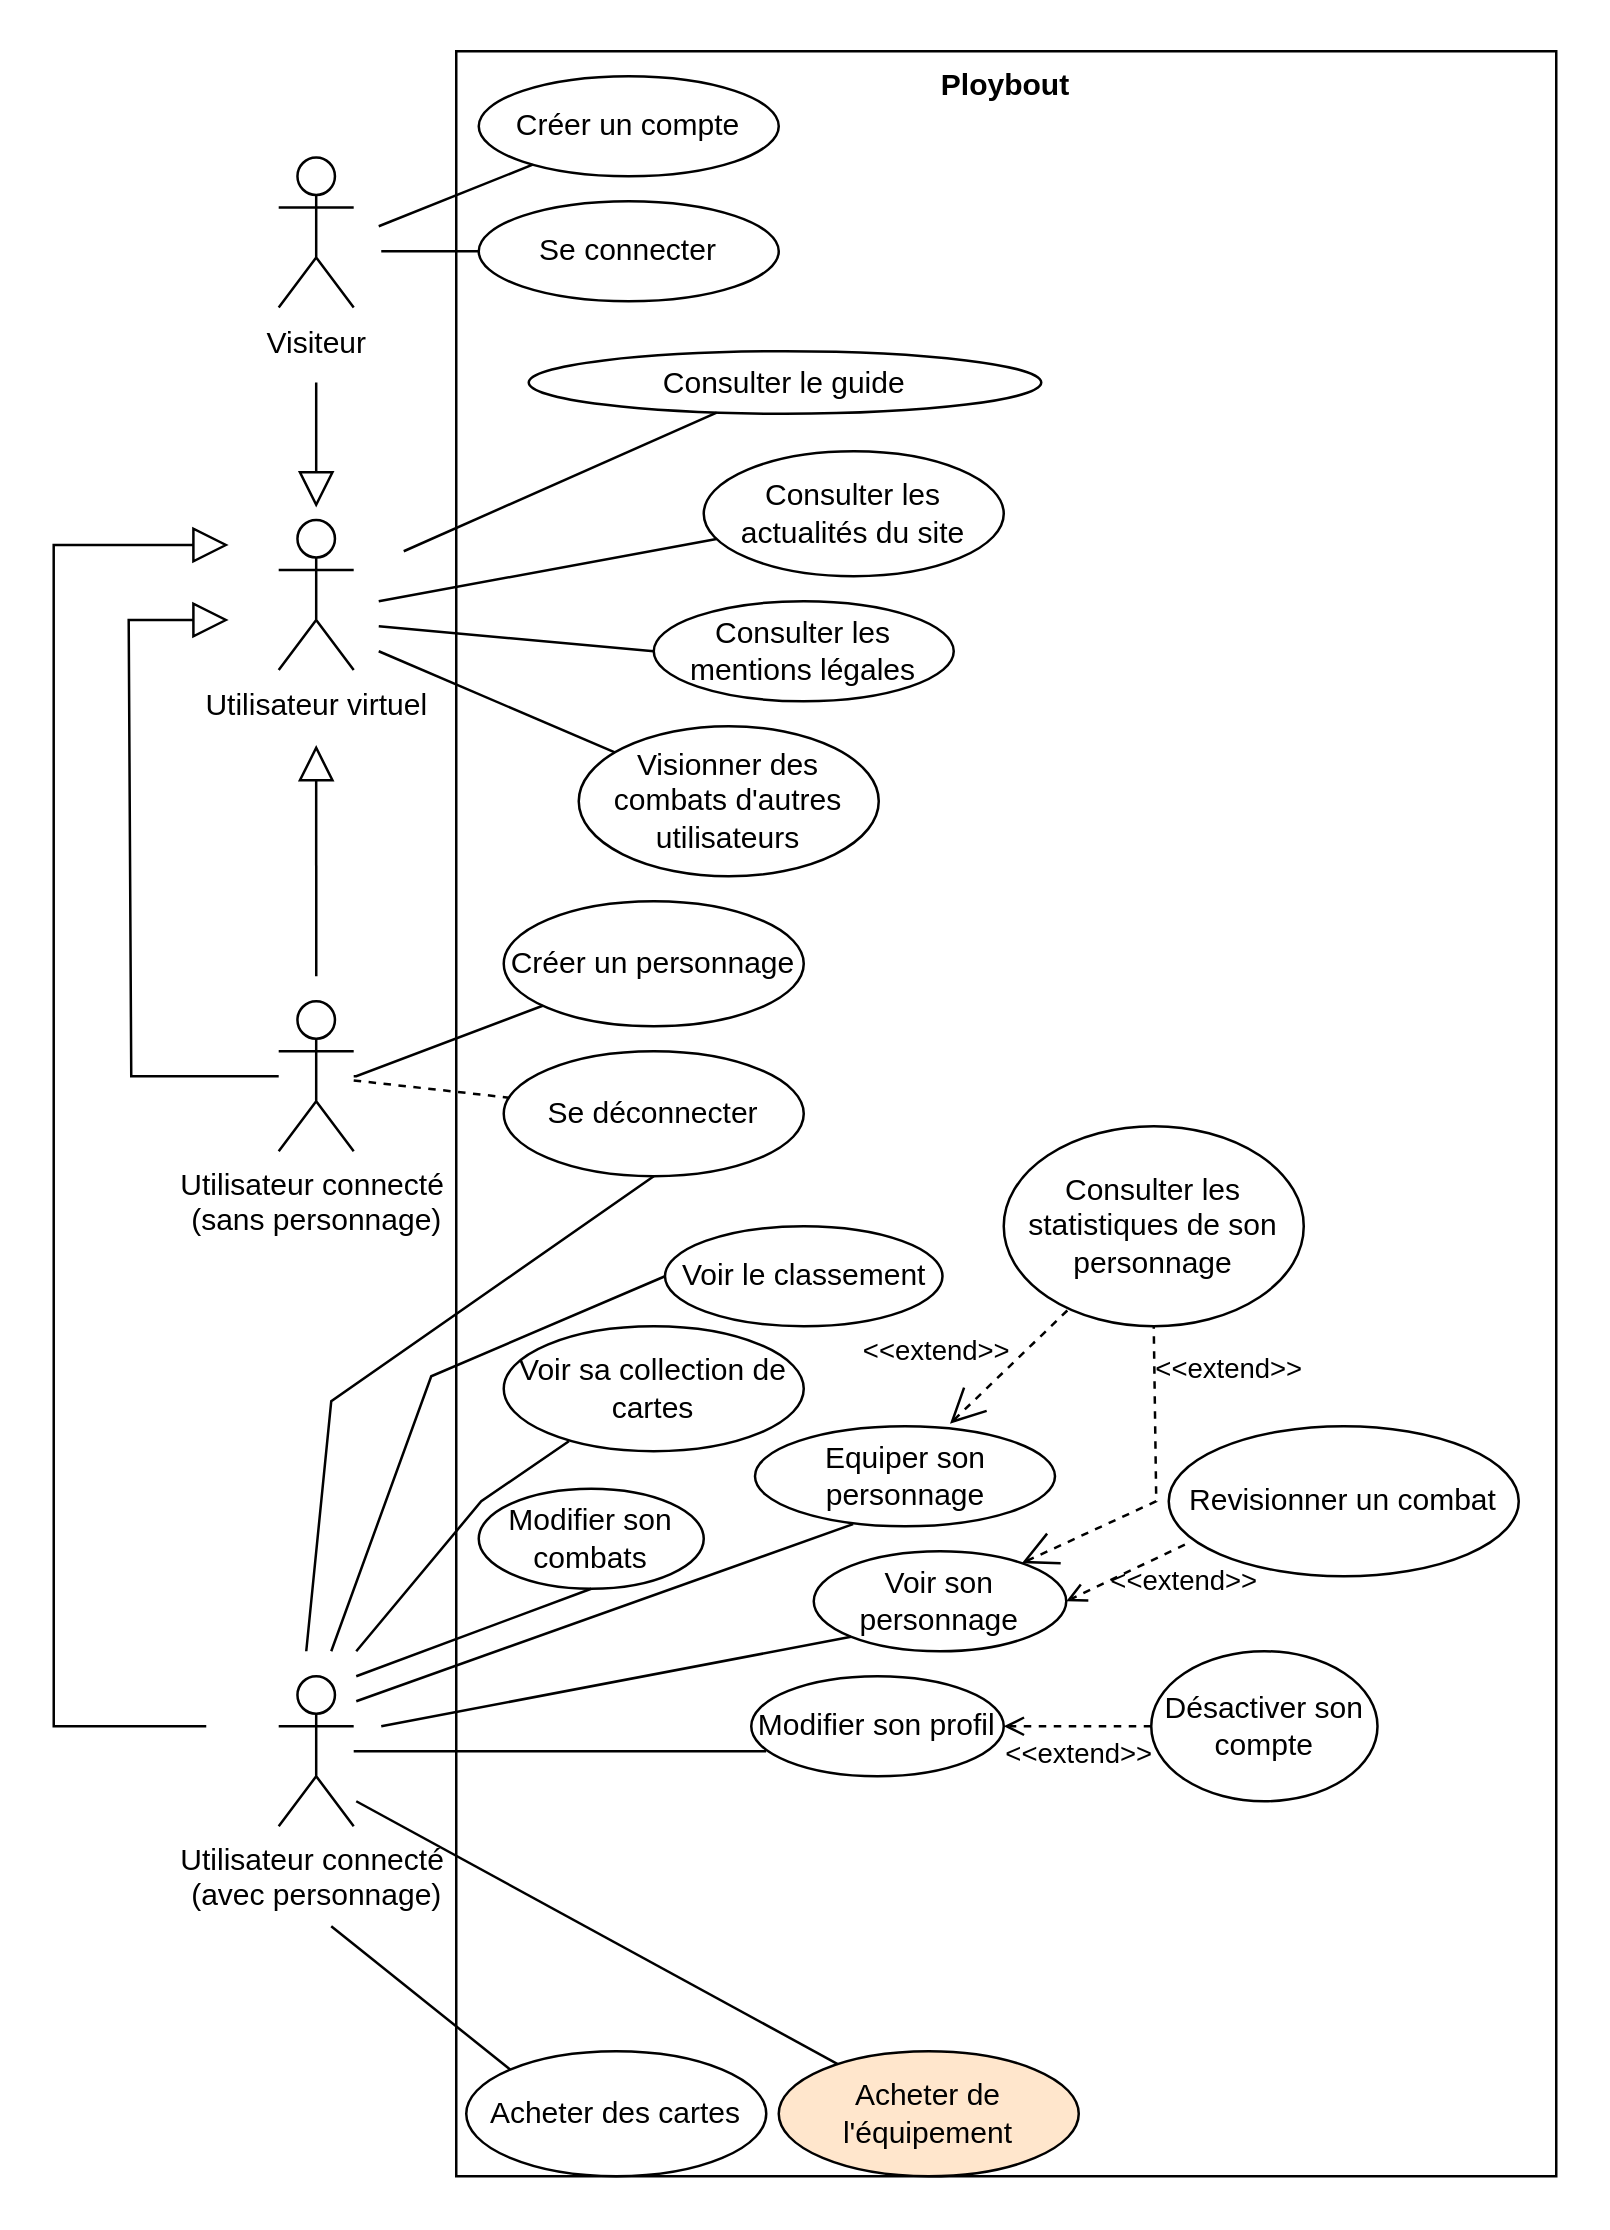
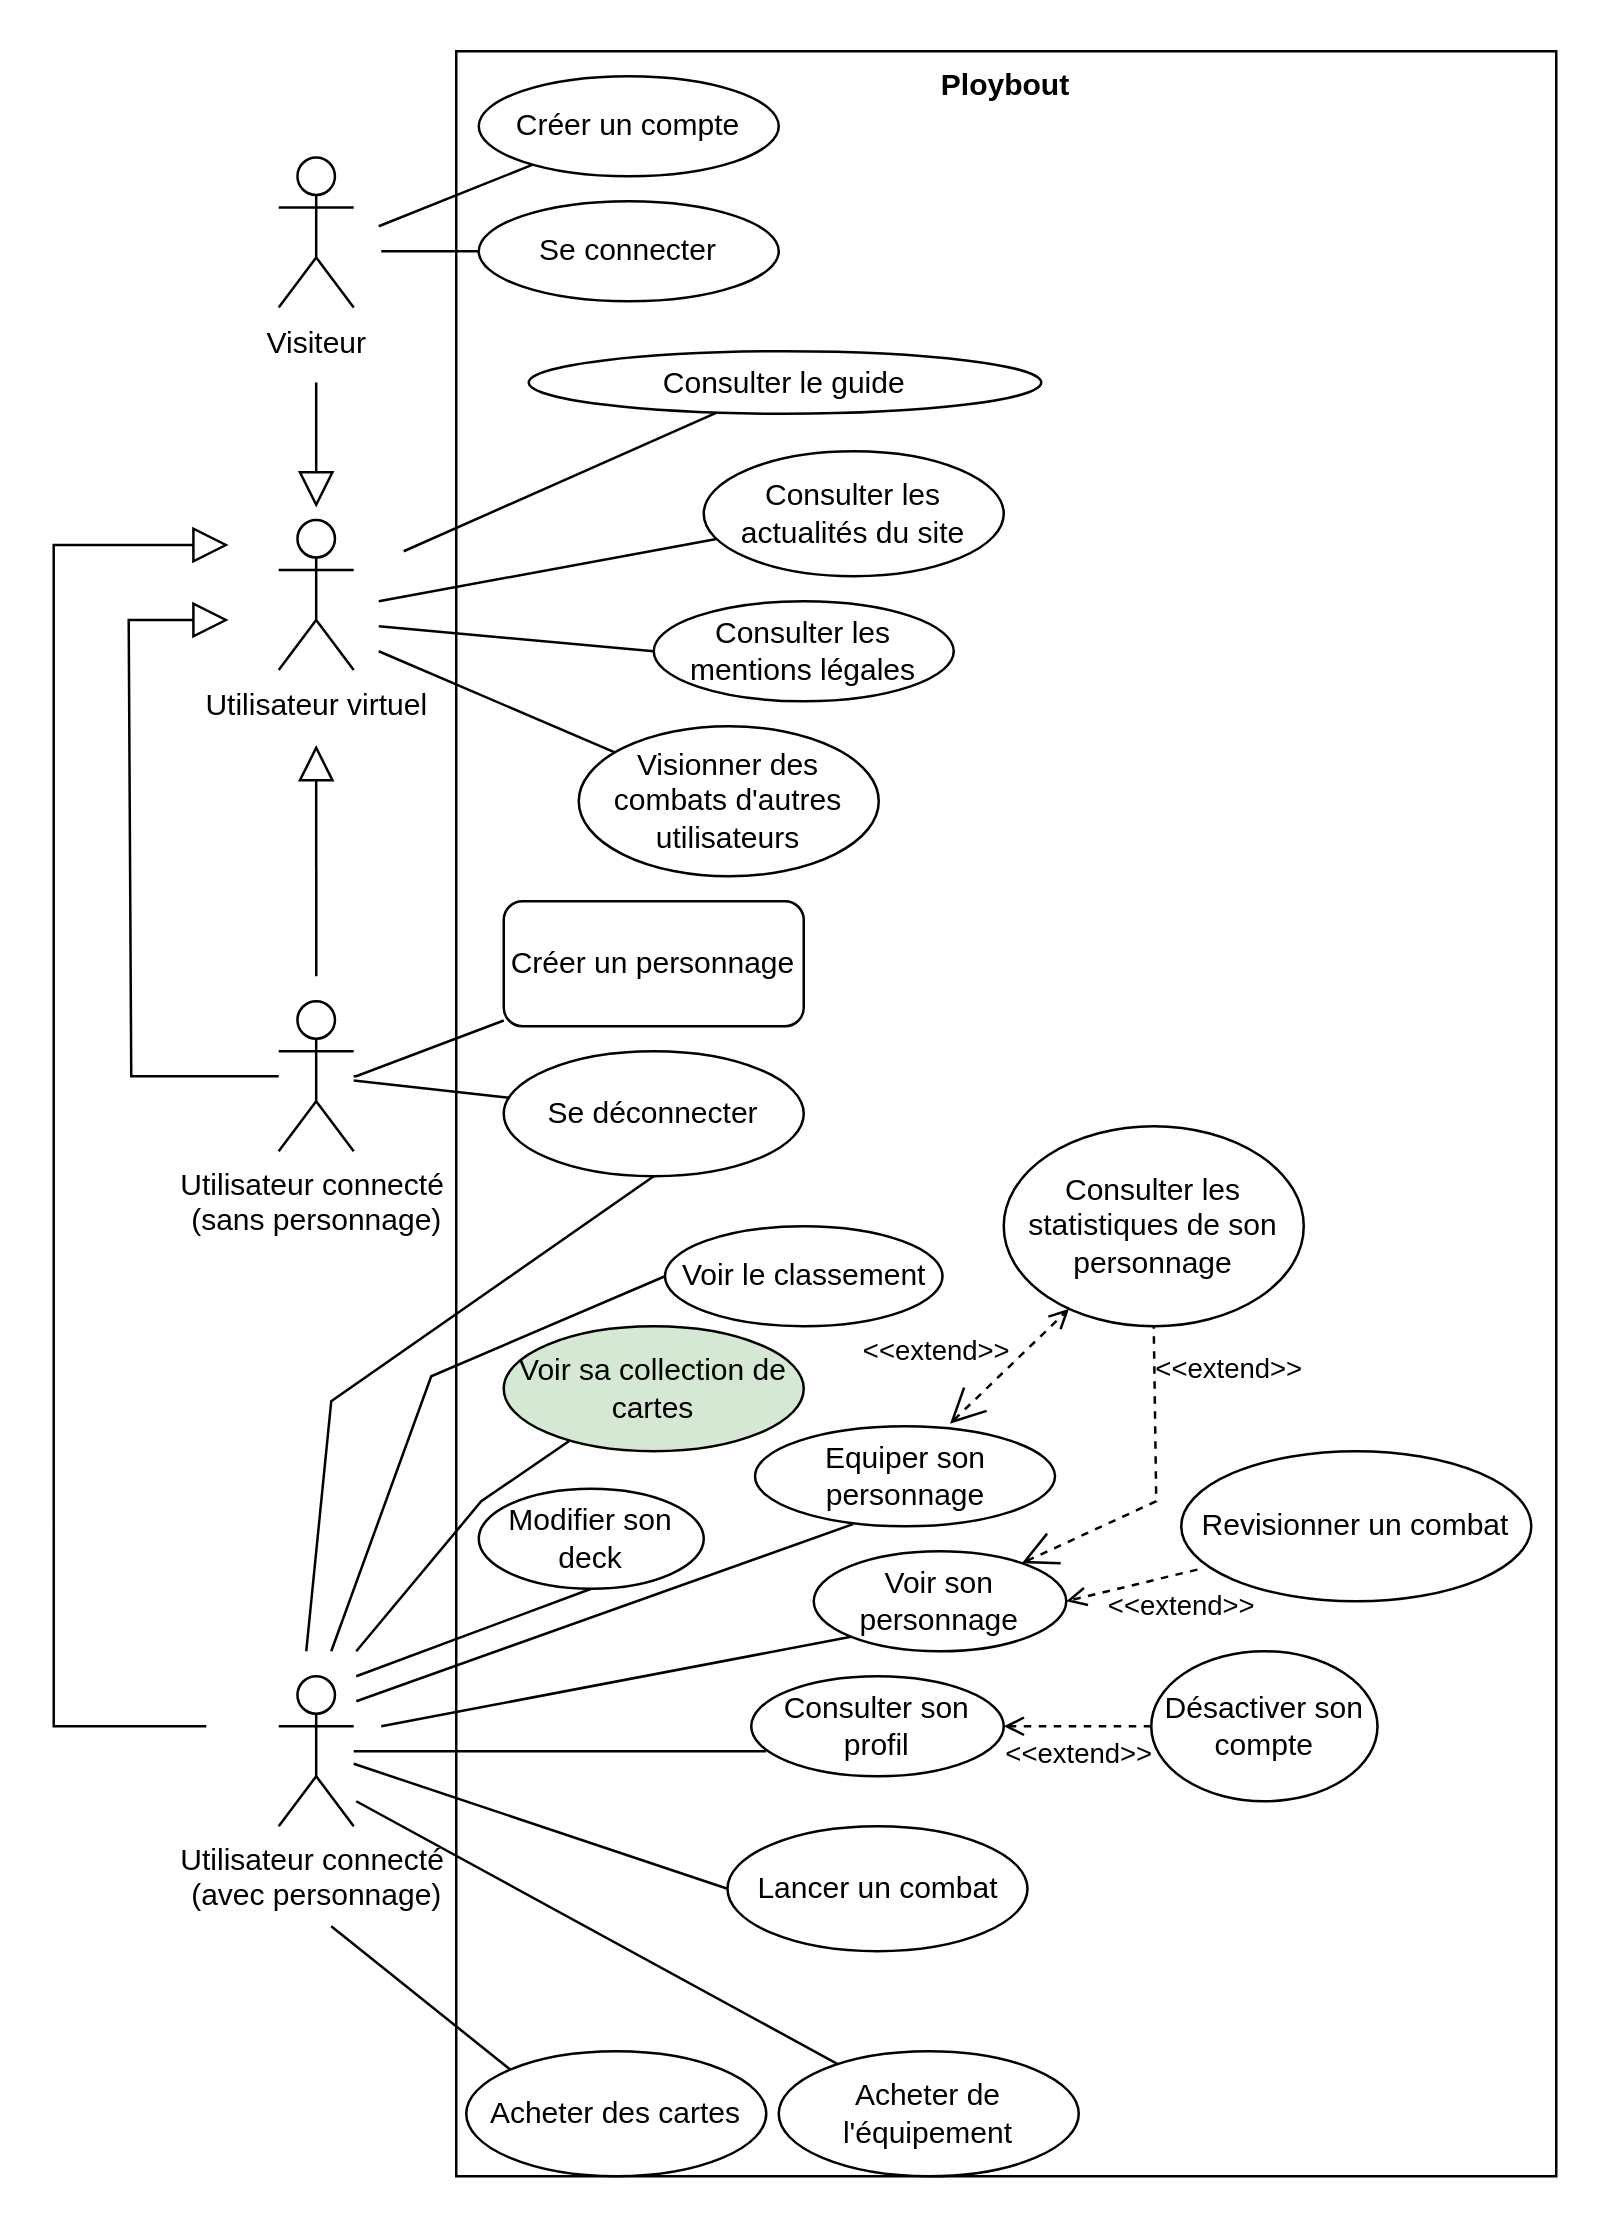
node "Créer un personnage": shape ellipse -> rounded rectangle
edge "Utilisateur connecté (sans personnage)" -- "Se déconnecter": style dashed -> solid
edge "Consulter les statistiques de son personnage" -> "Equiper son personnage": arrowhead none -> open
node "Voir sa collection de cartes": fillcolor #ffffff -> #d5e8d4
node "Revisionner un combat": moved (1344, 1501) -> (1356, 1526)
node "Modifier son combats": label "Modifier son combats" -> "Modifier son deck"
node "Modifier son profil": label "Modifier son profil" -> "Consulter son profil"
edge "Utilisateur connecté (avec personnage)" -- "Lancer un combat": added
node "Lancer un combat": added
node "Acheter de l'équipement": fillcolor #ffe6cc -> #ffffff
